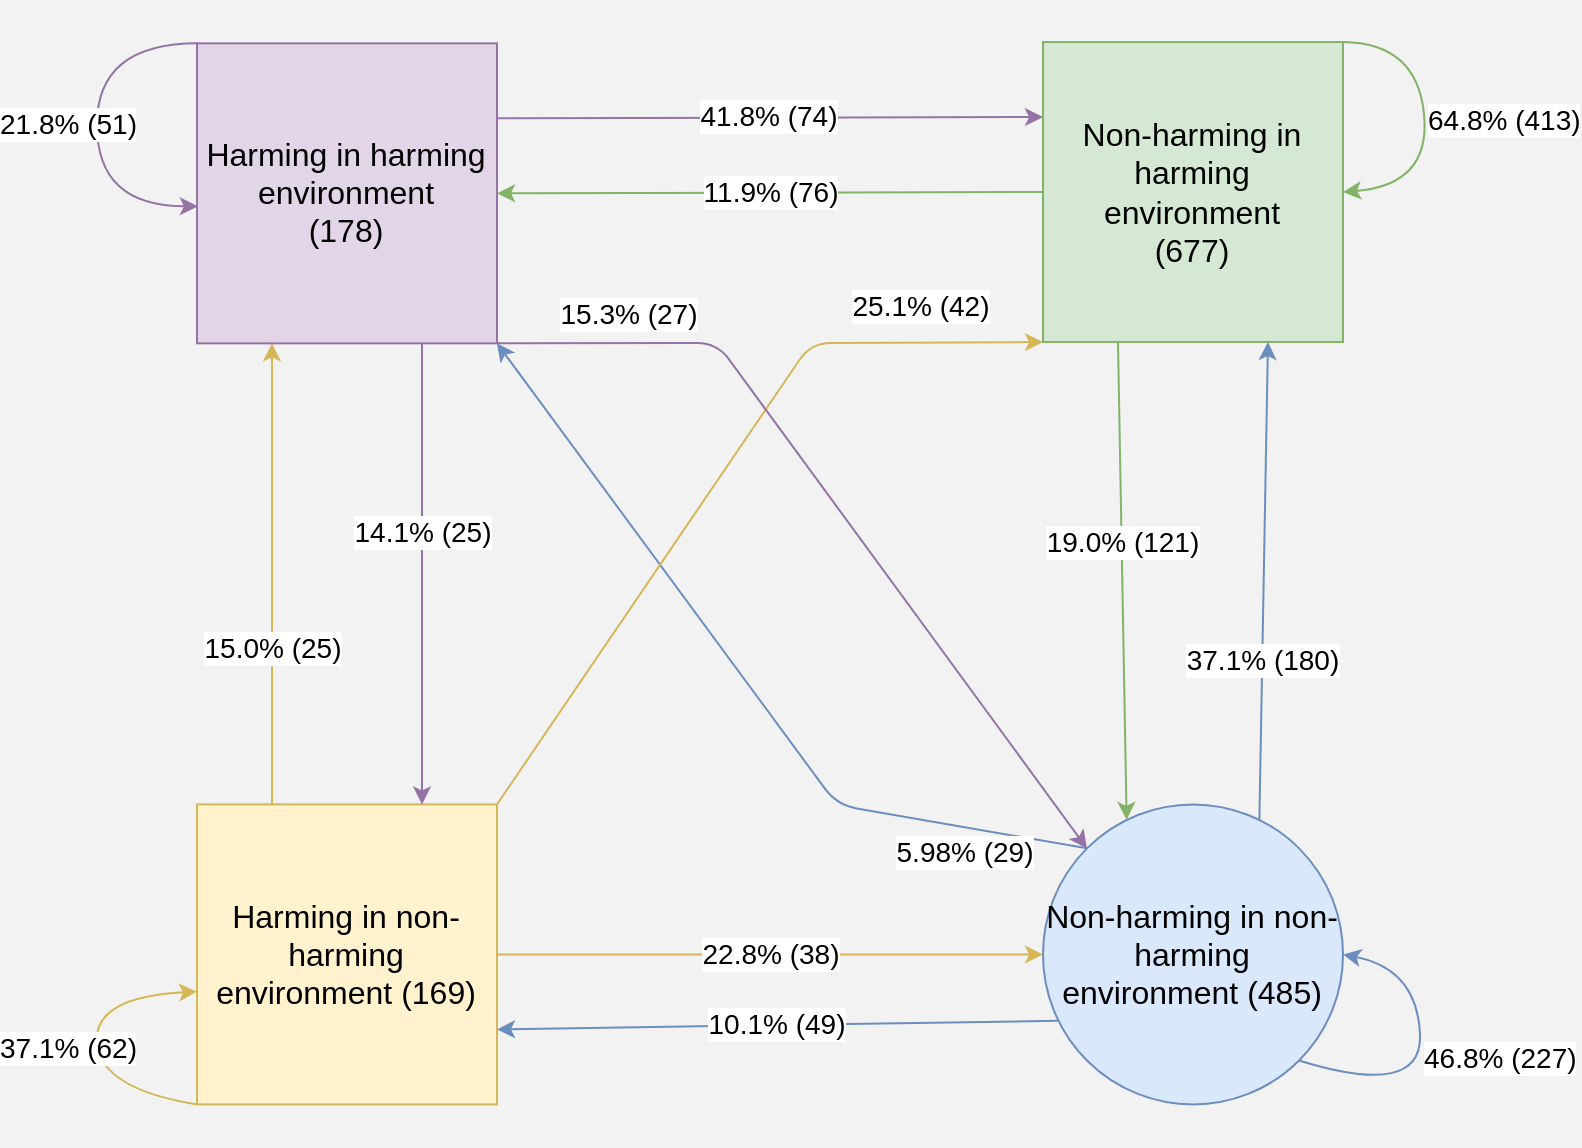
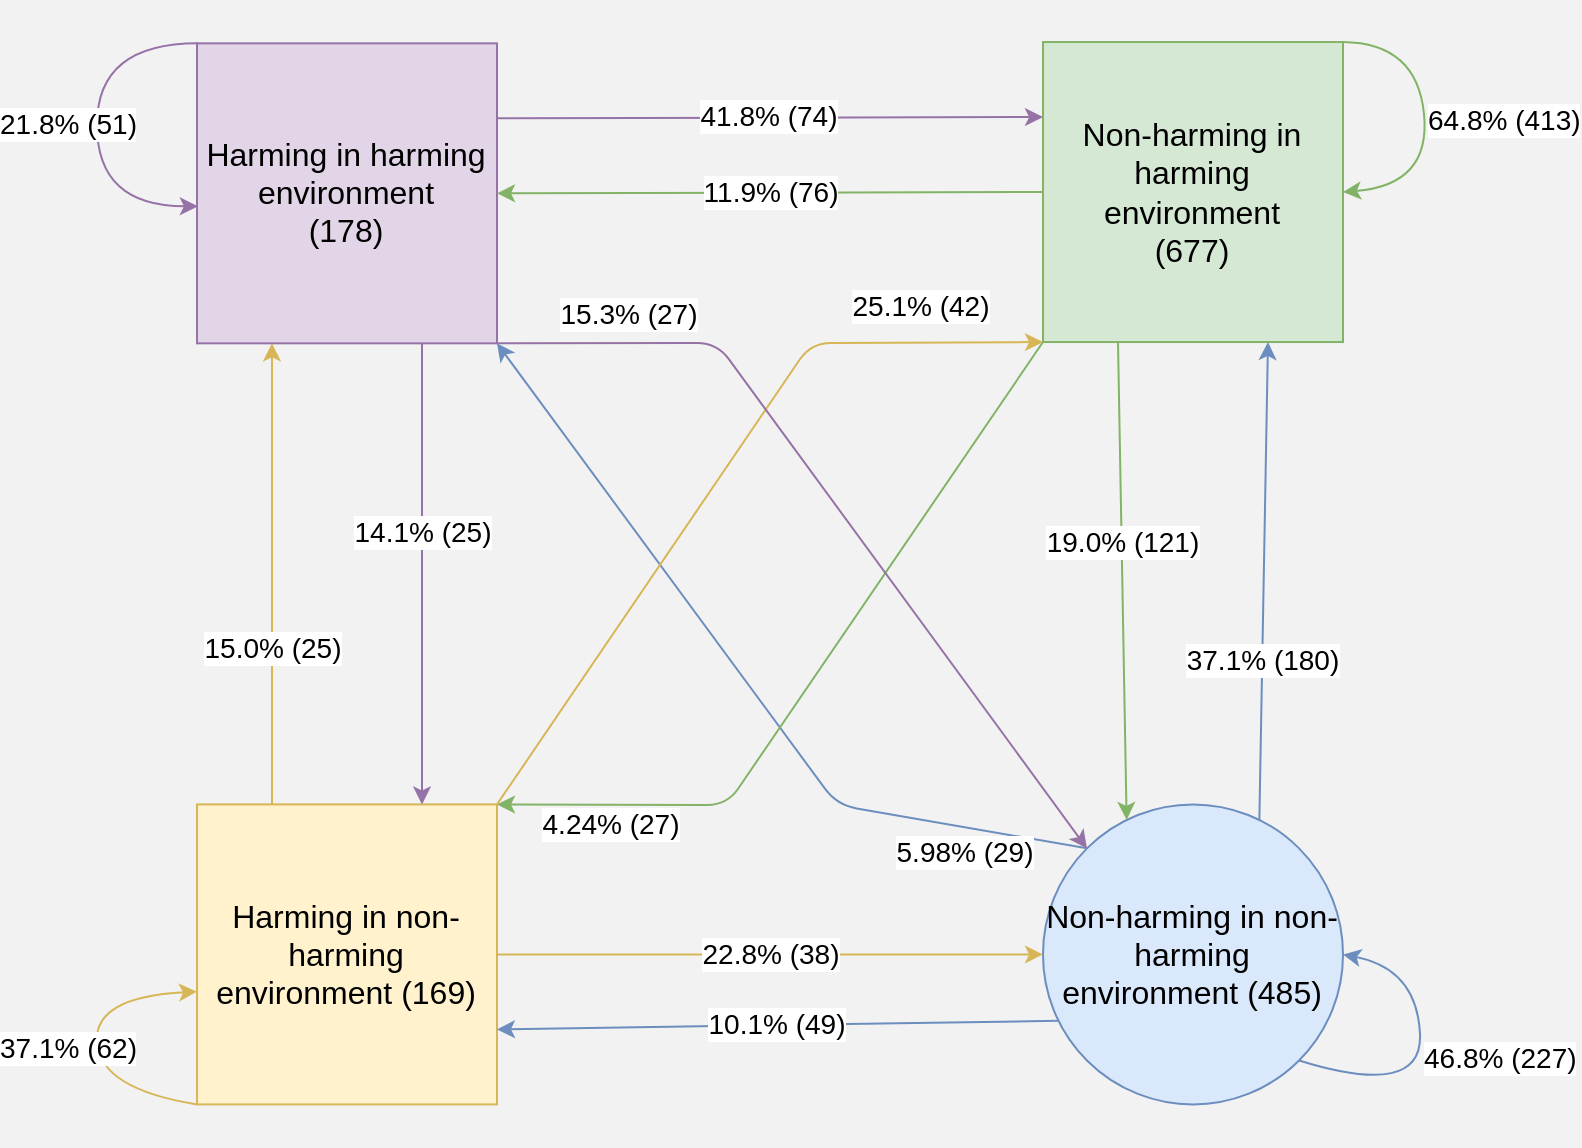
edge "Non-harming in harming environment (677)" -> "Harming in non-harming environment (169)": added, label "4.24% (27)"
